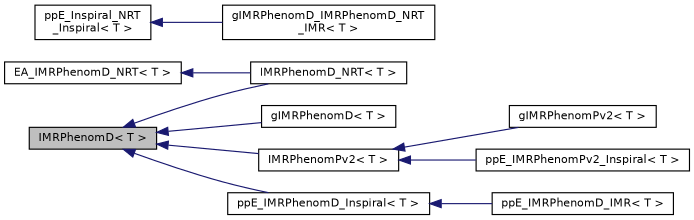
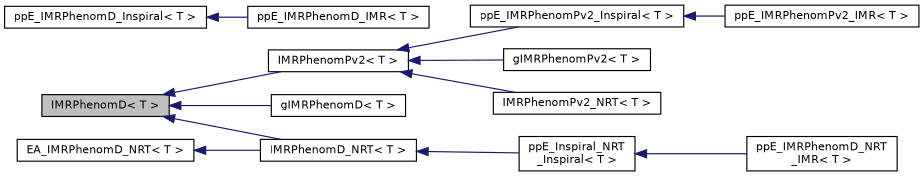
node "ppE_IMRPhenomPv2_IMR< T >": added
node "gIMRPhenomD_IMRPhenomD_NRT _IMR< T >": label "gIMRPhenomD_IMRPhenomD_NRT _IMR< T >" -> "ppE_IMRPhenomD_NRT _IMR< T >"
node "IMRPhenomPv2_NRT< T >": added
edge "ppE_Inspiral_NRT _Inspiral< T >" -> "IMRPhenomD_NRT< T >": added
edge "ppE_IMRPhenomD_Inspiral< T >" -> "IMRPhenomD< T >": removed
